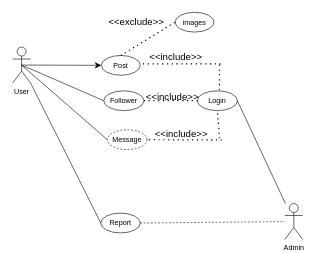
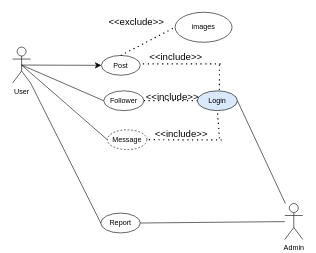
node "images": size 39x20 -> 57x30
node "Login": fillcolor #ffffff -> #dae8fc
edge "Admin" -- "Report": style dashed -> solid
